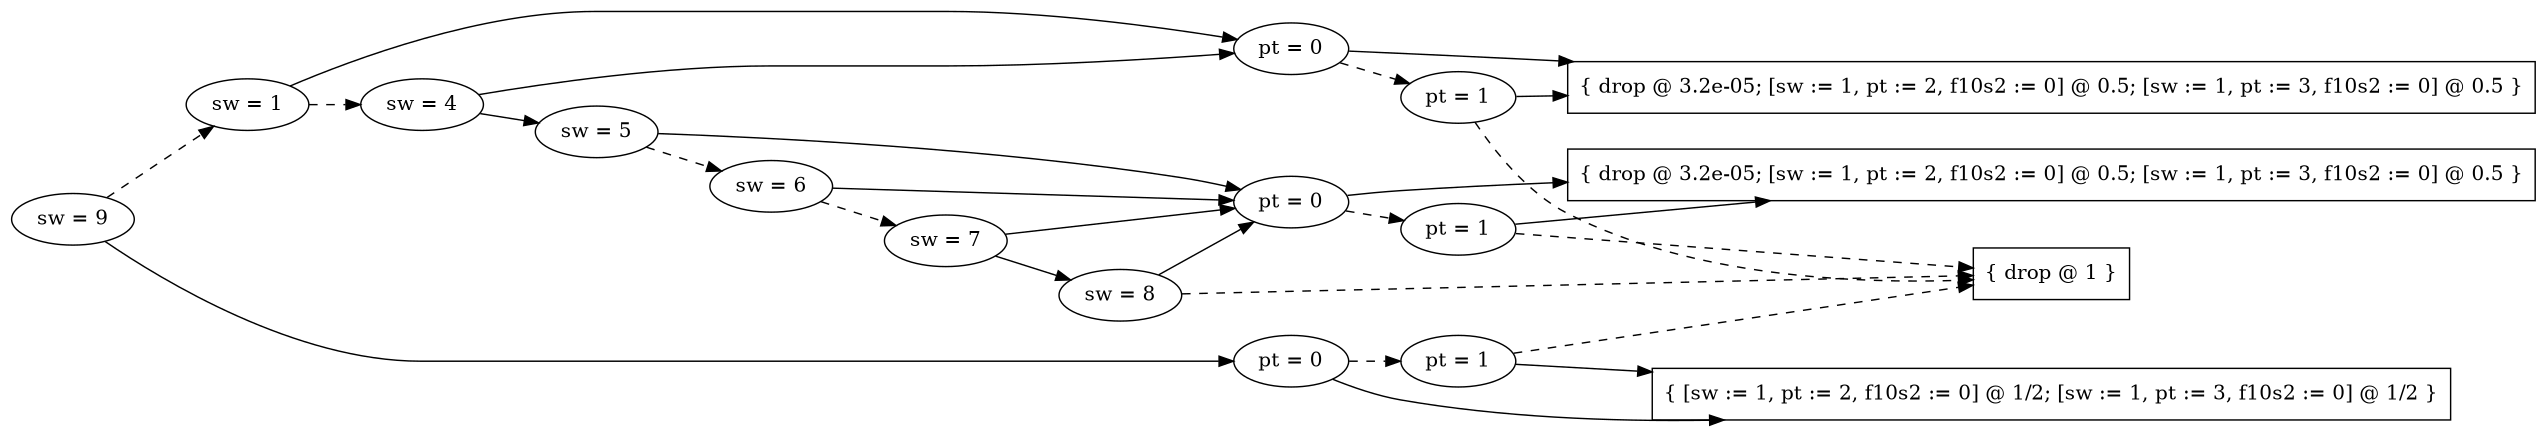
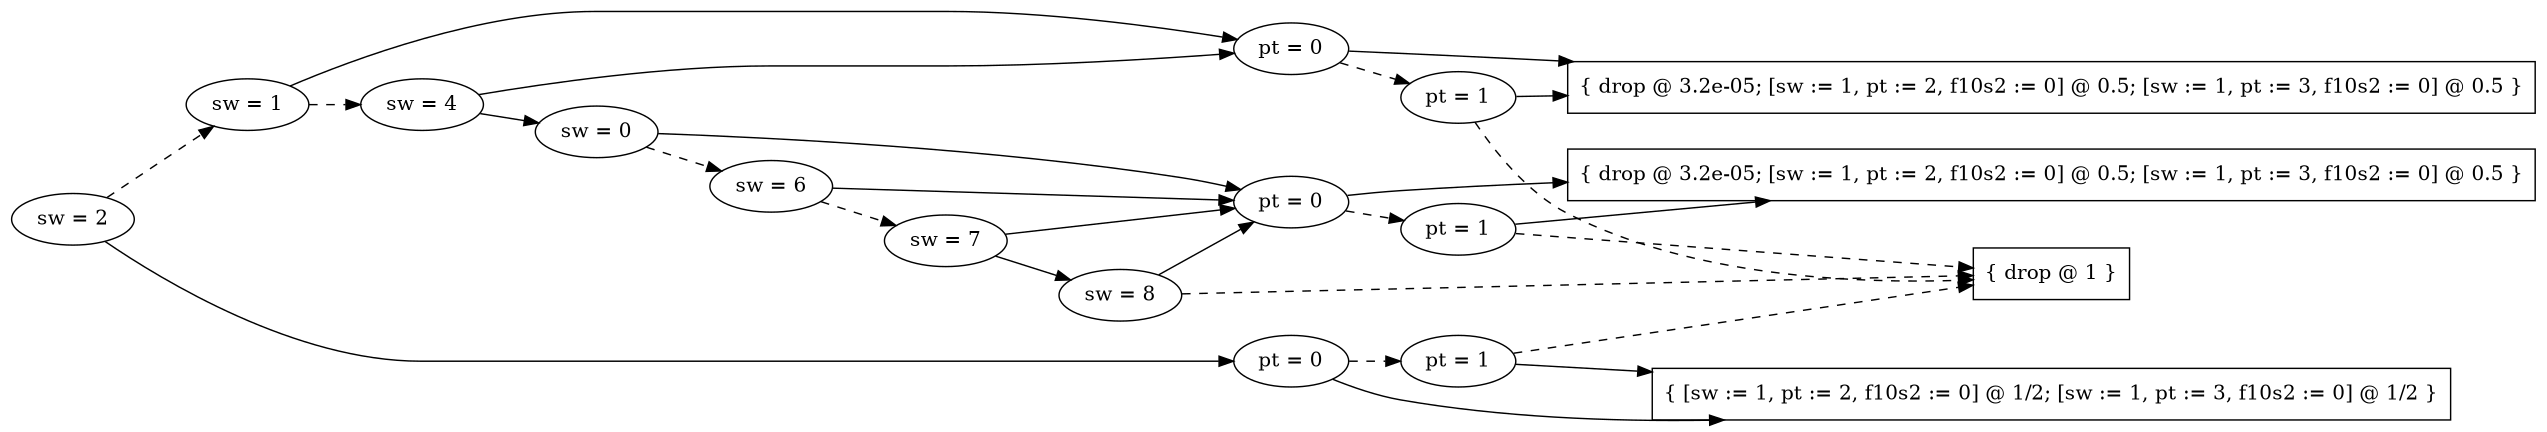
node "sw = 5": label "sw = 5" -> "sw = 0"
node "sw = 9": label "sw = 9" -> "sw = 2"
